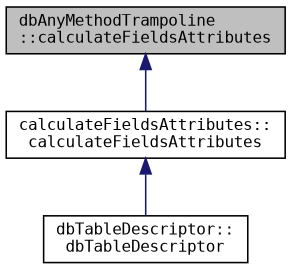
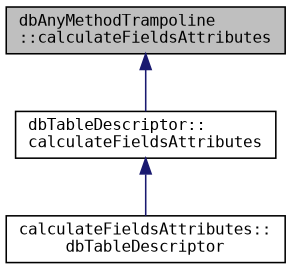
node "calculateFieldsAttributes:: calculateFieldsAttributes": label "calculateFieldsAttributes:: calculateFieldsAttributes" -> "dbTableDescriptor:: calculateFieldsAttributes"
node "dbTableDescriptor:: dbTableDescriptor": label "dbTableDescriptor:: dbTableDescriptor" -> "calculateFieldsAttributes:: dbTableDescriptor"
